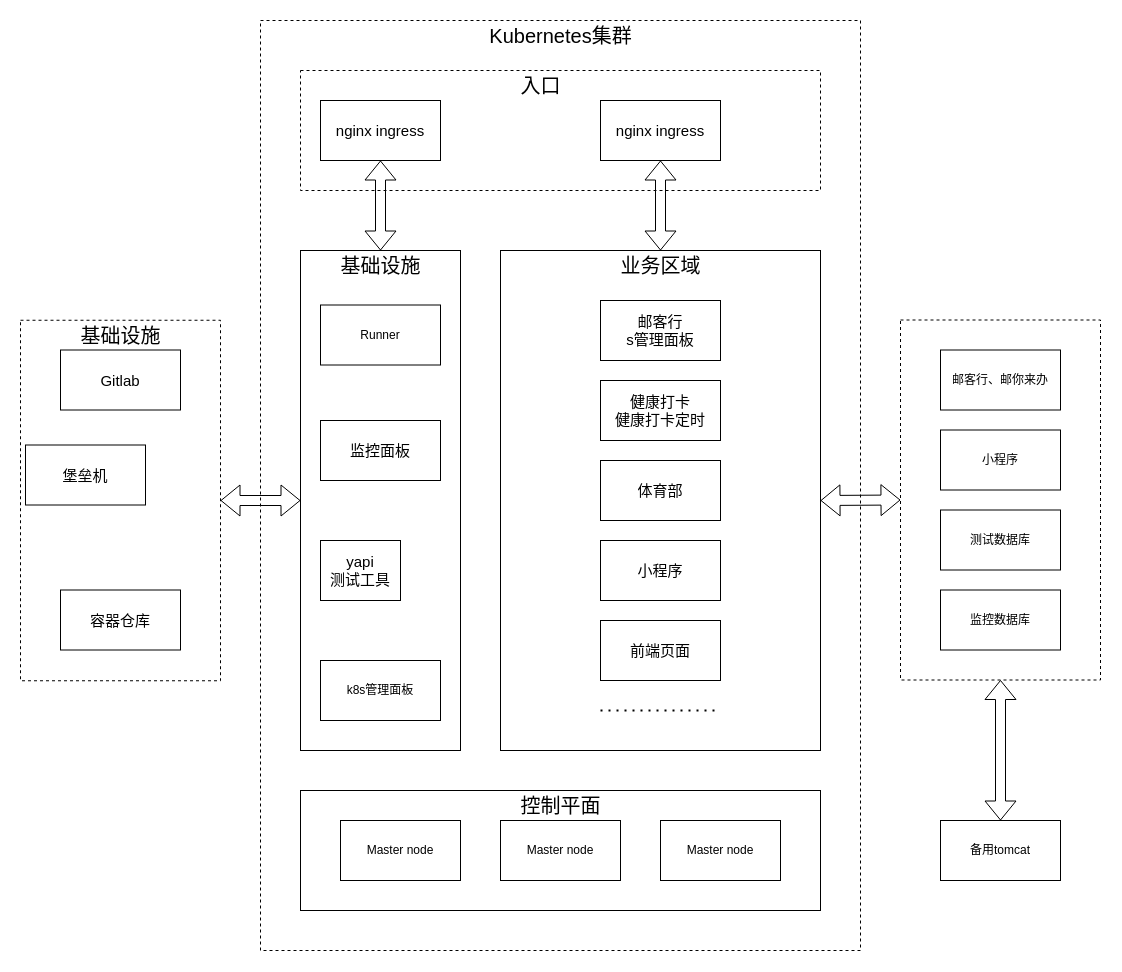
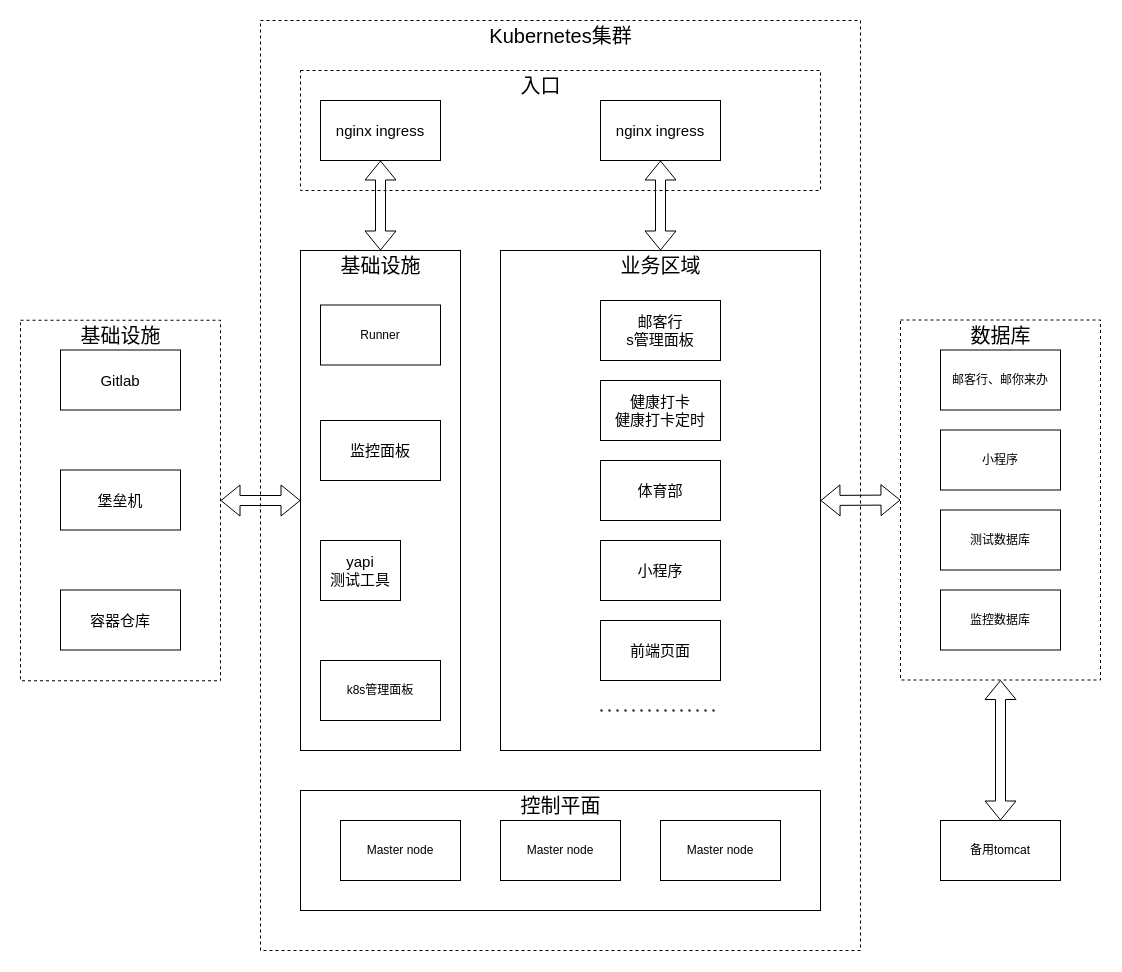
node "数据库": added
node "堡垒机": moved (86, 475) -> (121, 500)
